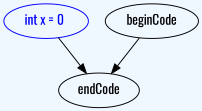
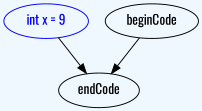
node "int x = 0": label "int x = 0" -> "int x = 9"
